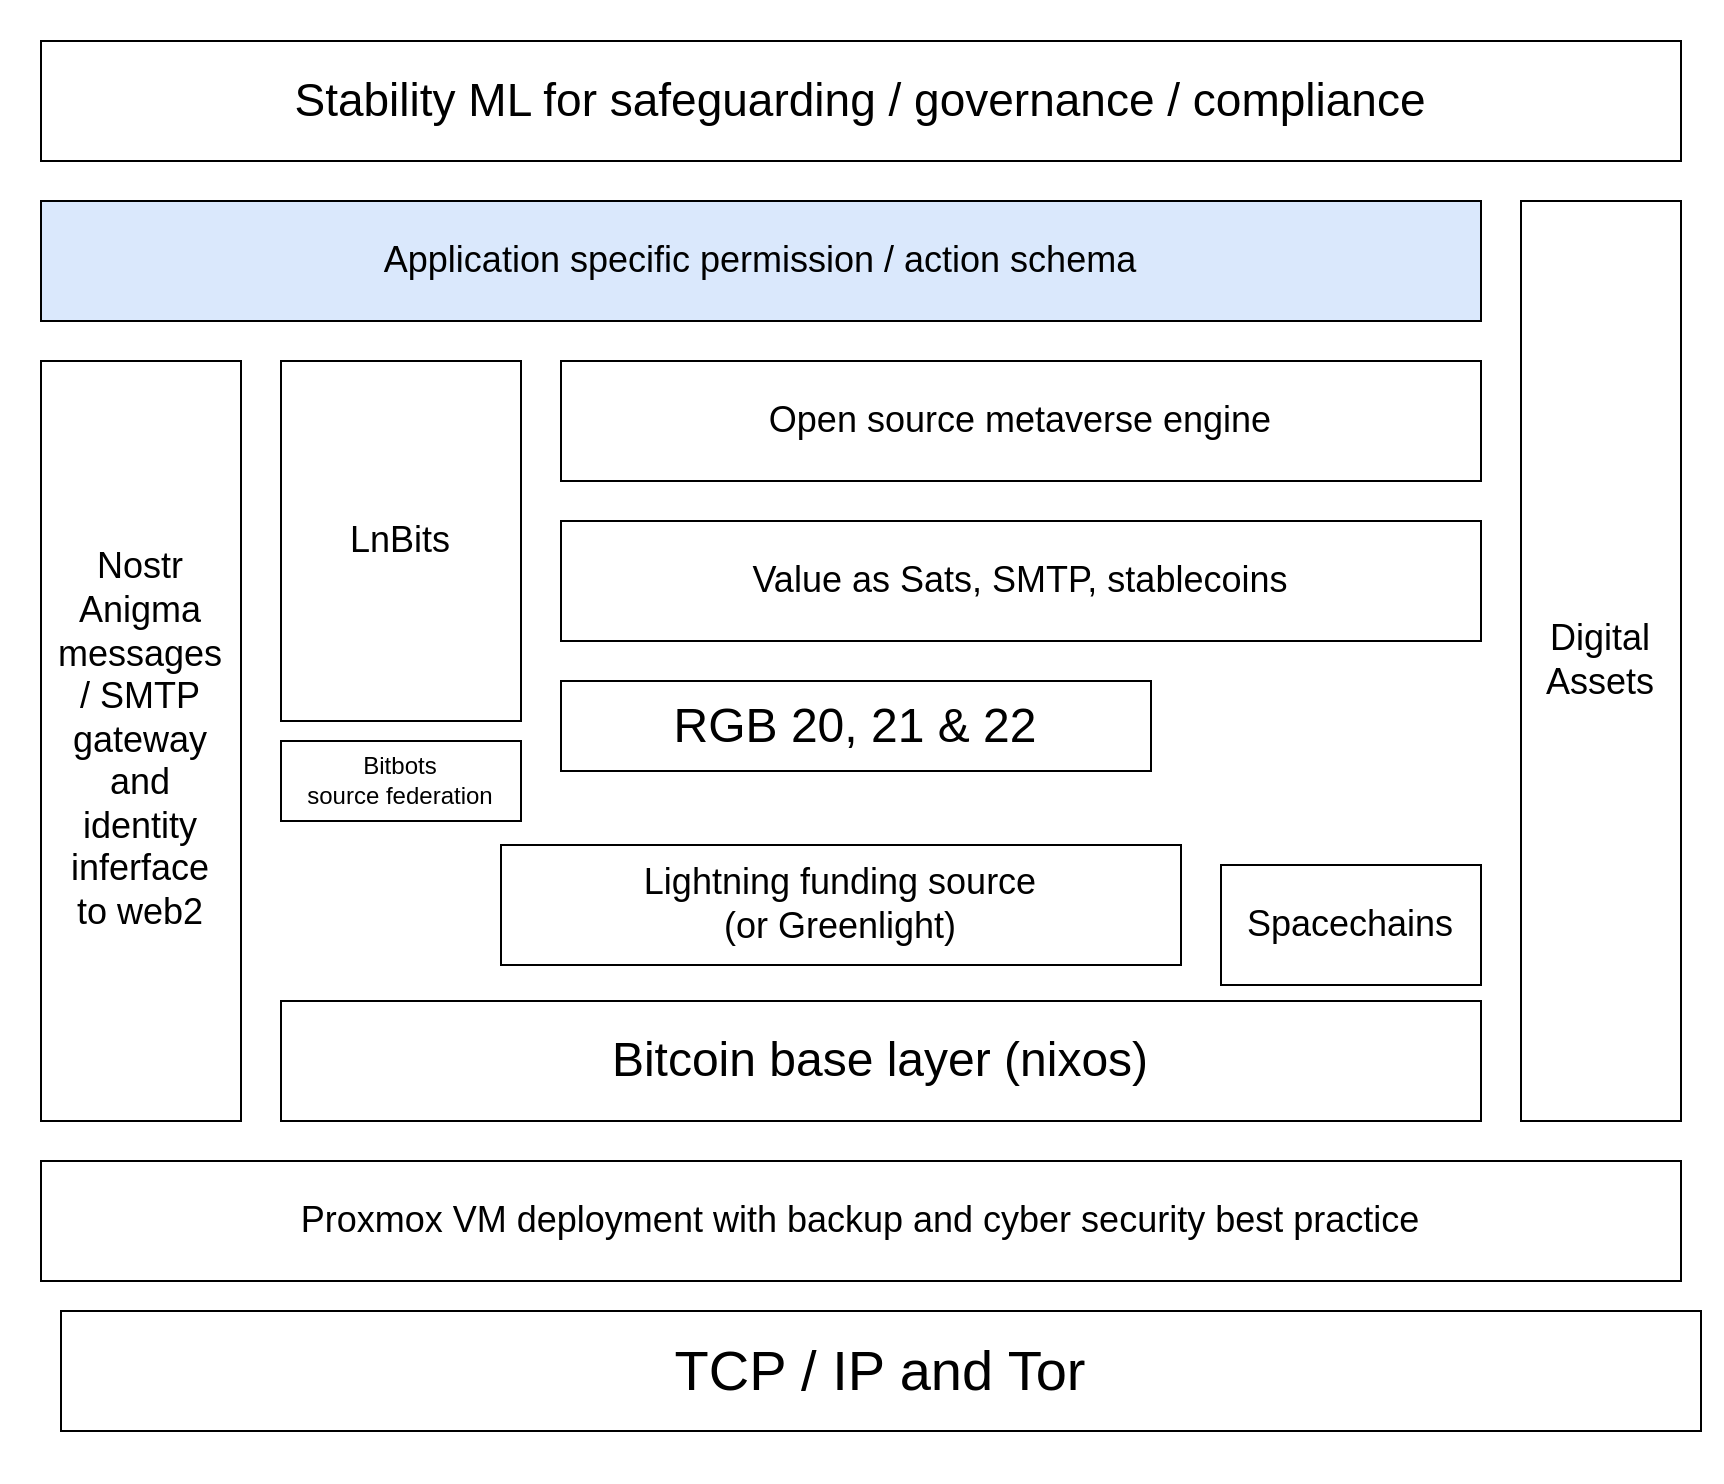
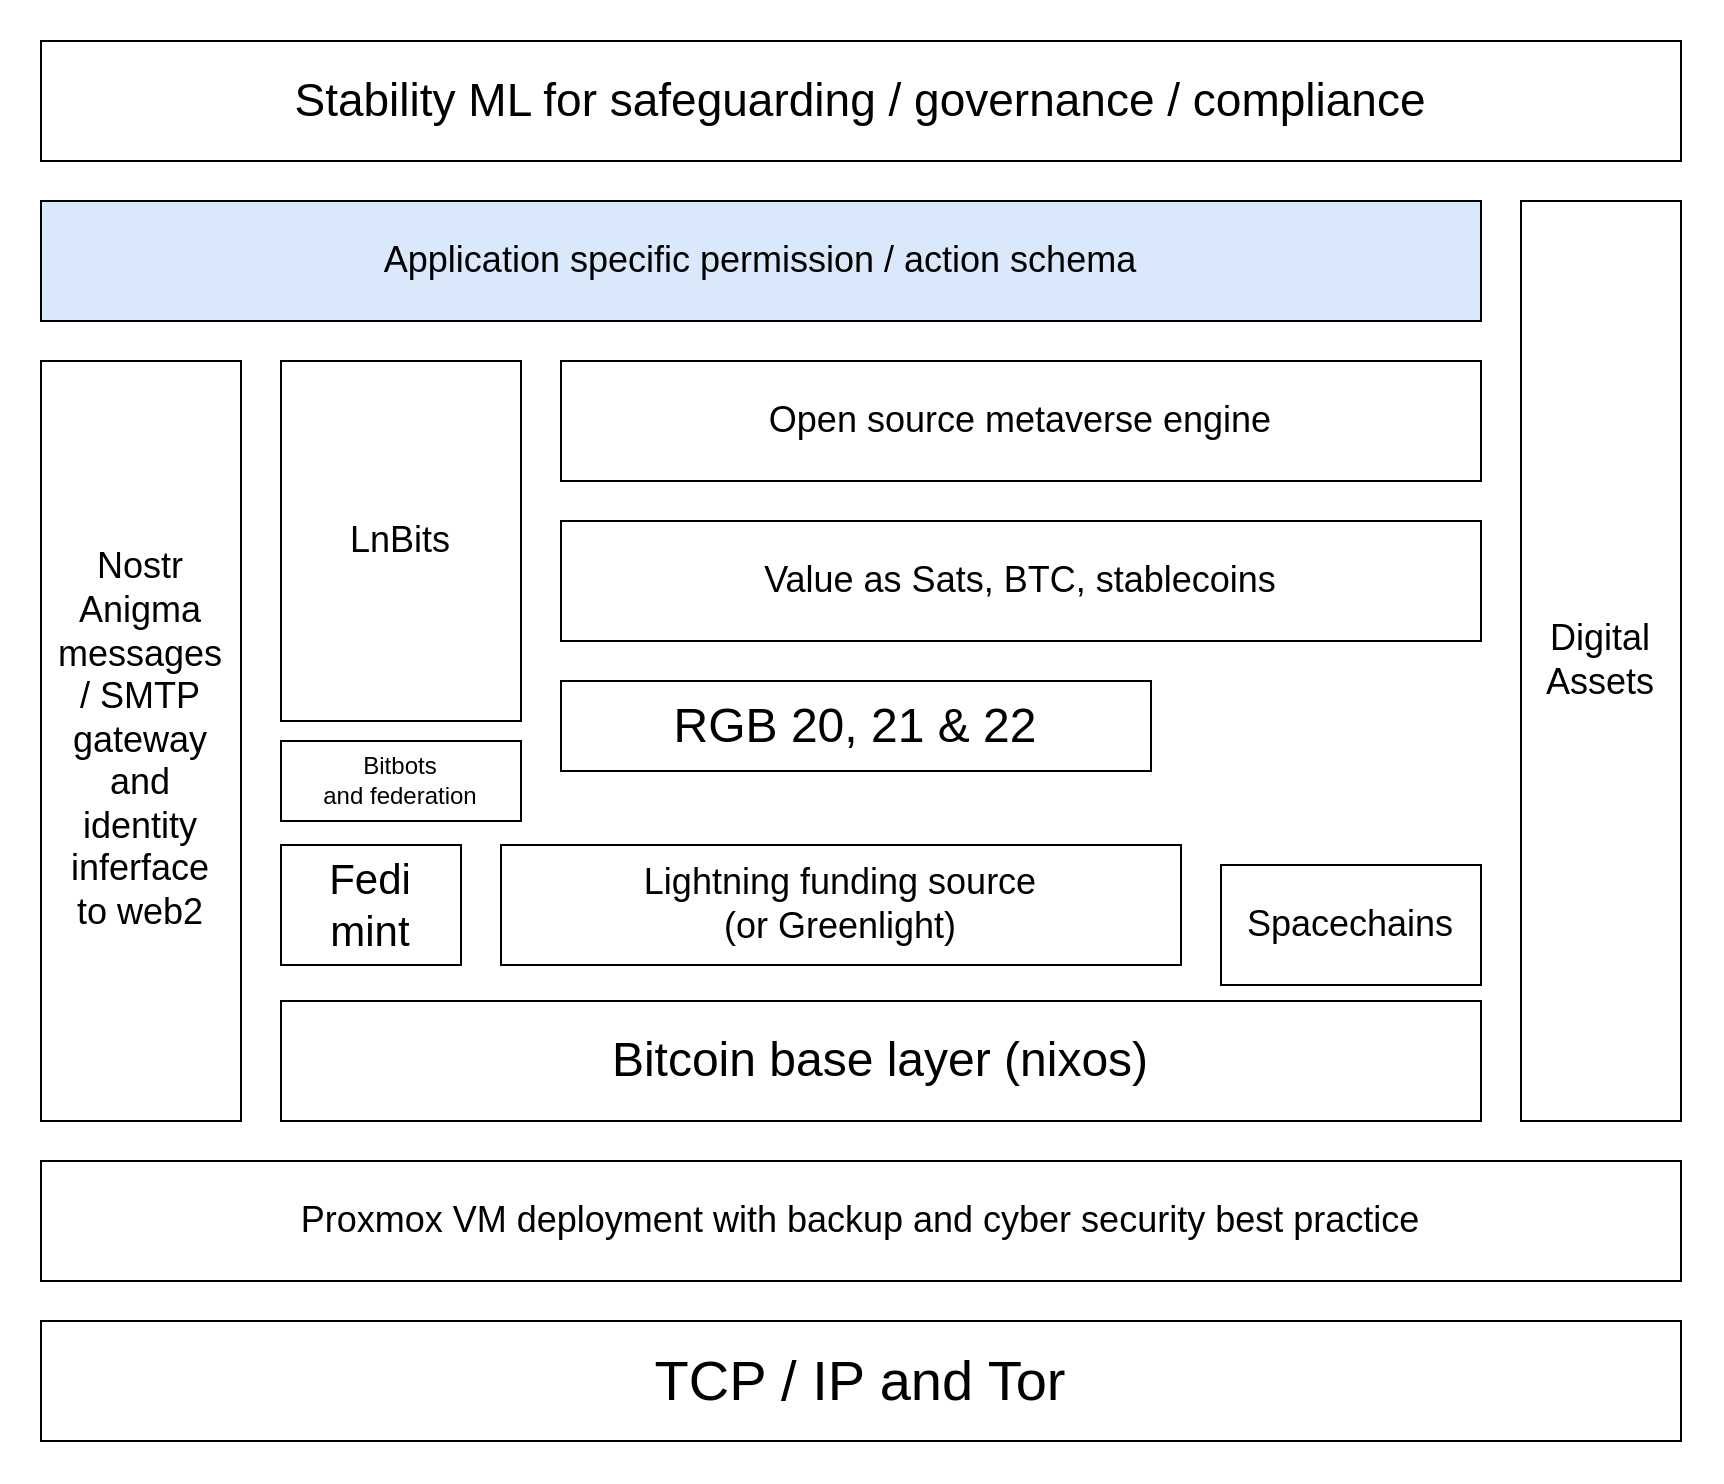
node "Value as Sats, SMTP, stablecoins": label "Value as Sats, SMTP, stablecoins" -> "Value as Sats, BTC, stablecoins"
node "Bitbots source federation": label "Bitbots source federation" -> "Bitbots and federation"
node "Fedi mint": added
node "TCP / IP and Tor": moved (881, 1371) -> (861, 1381)
